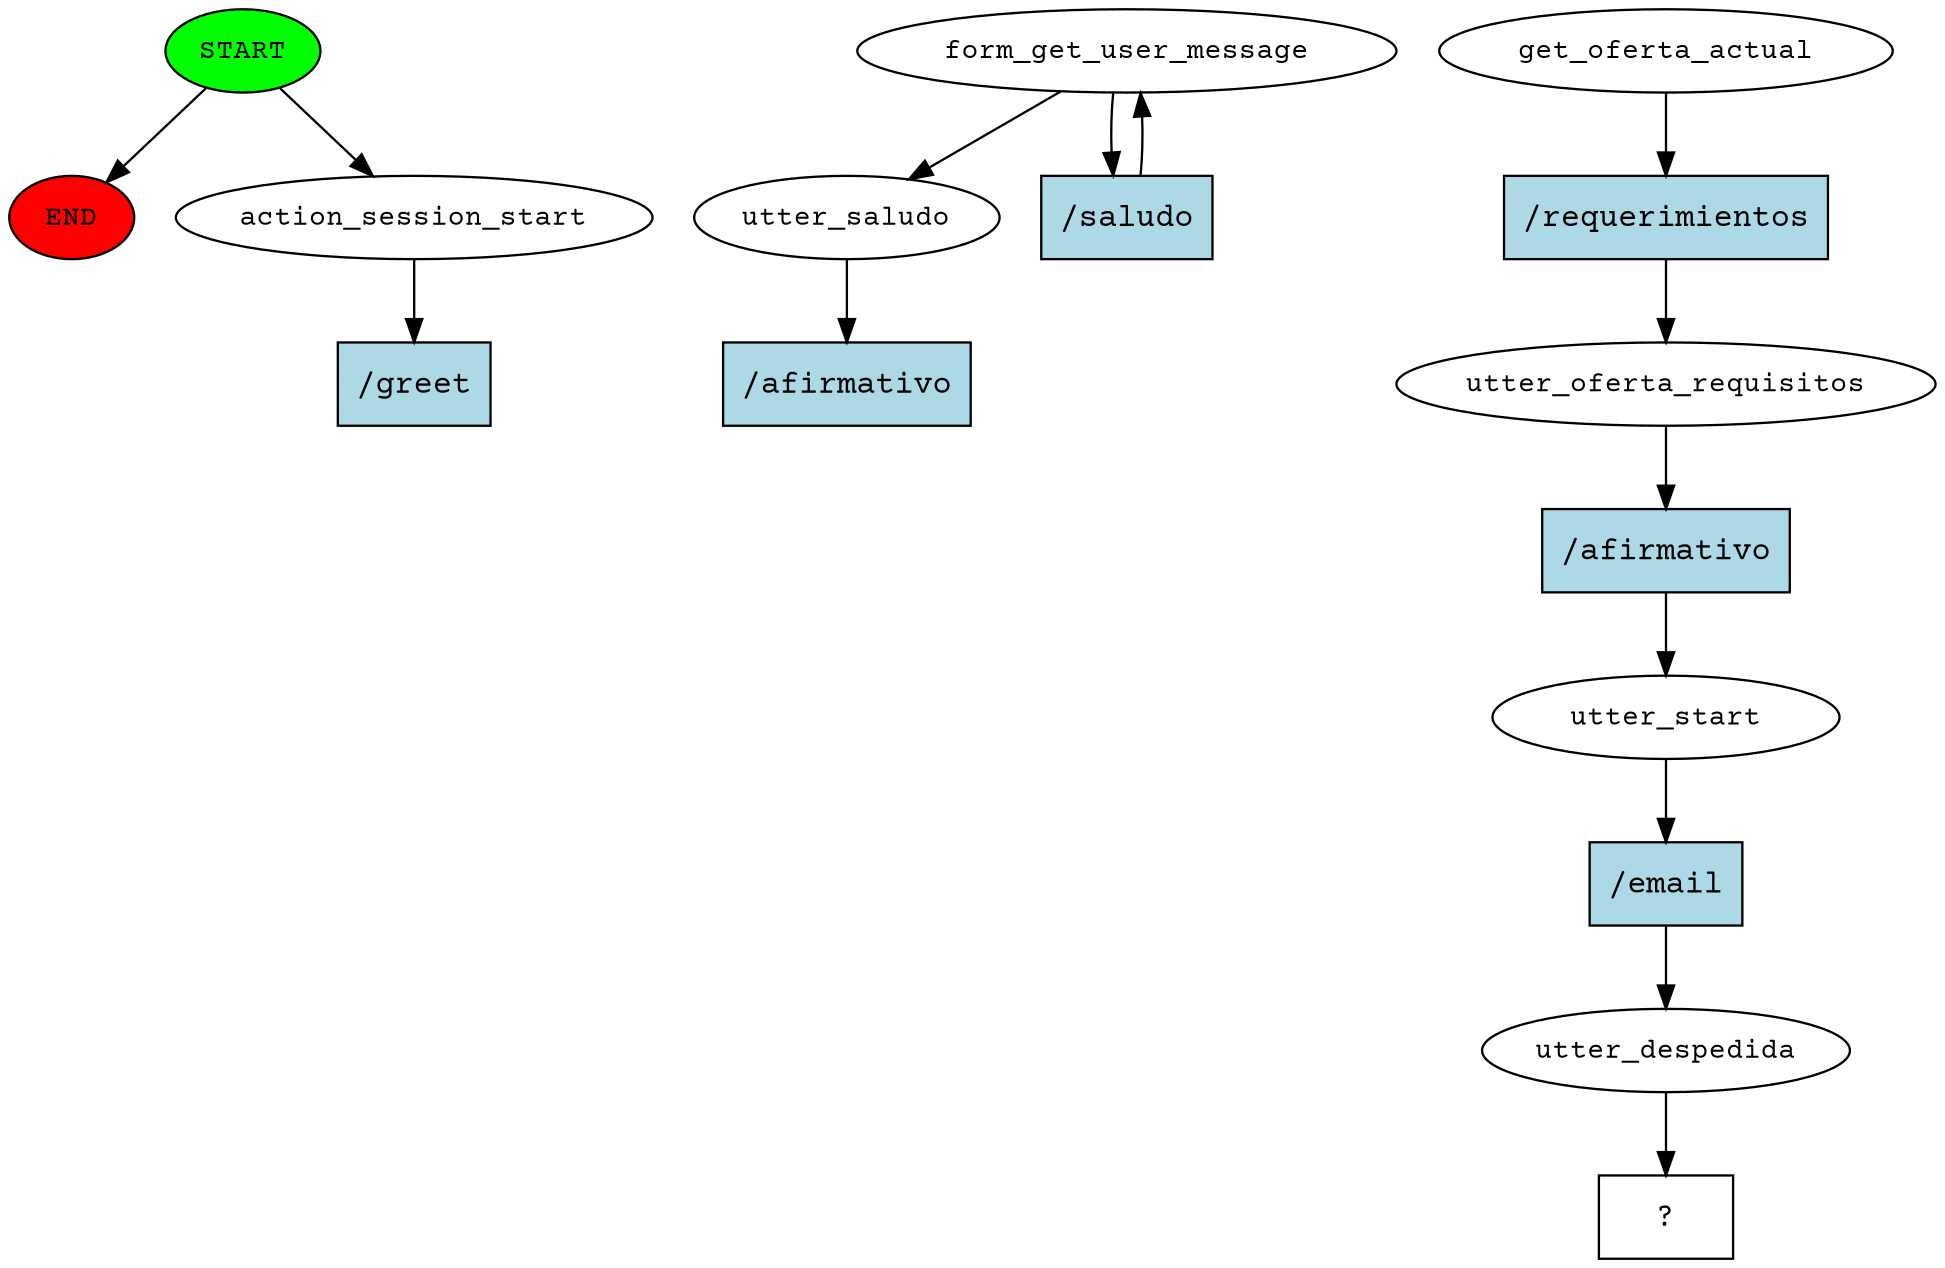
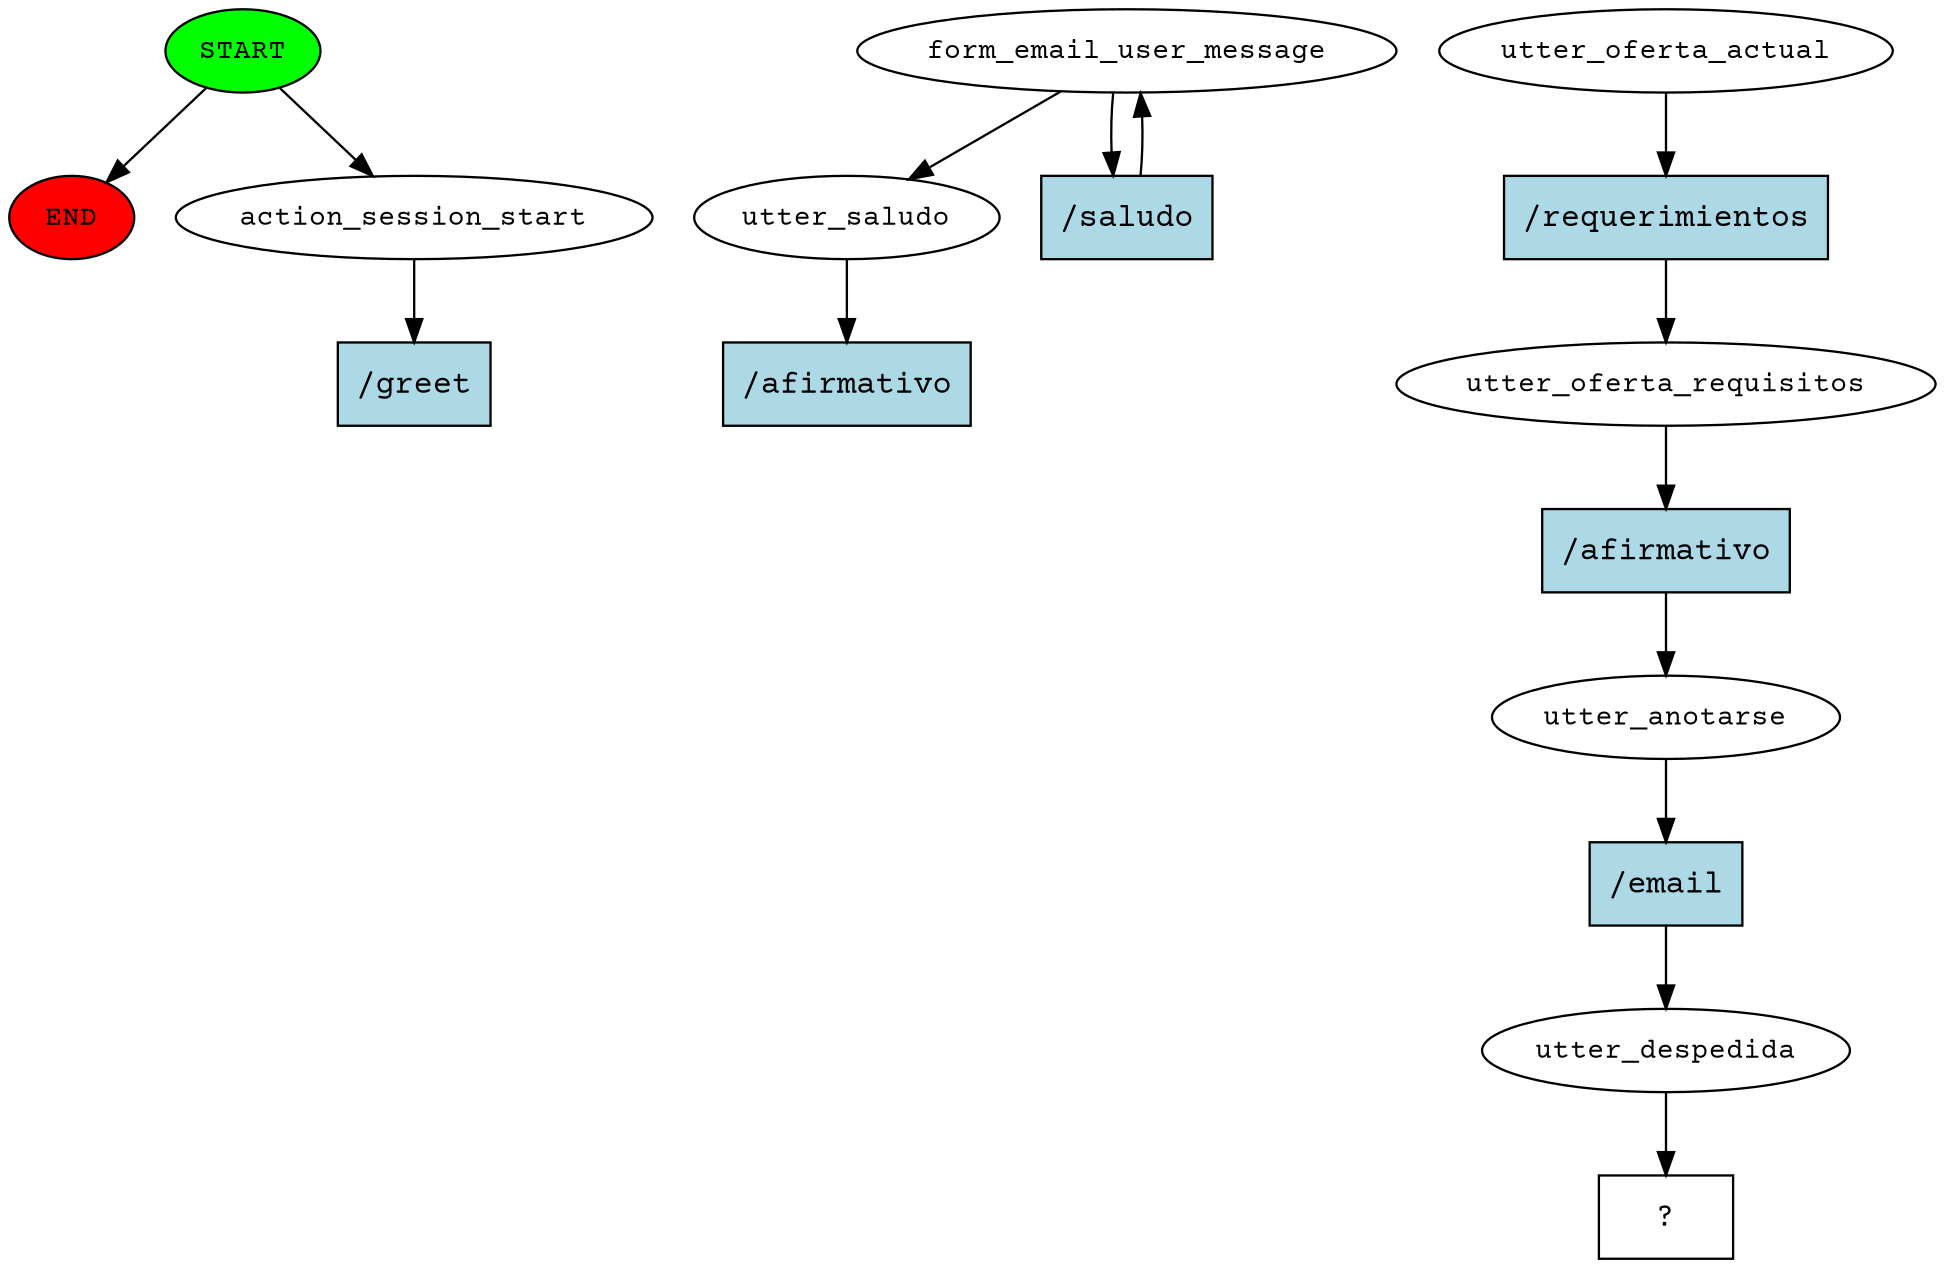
node "form_get_user_message": label "form_get_user_message" -> "form_email_user_message"
node "get_oferta_actual": label "get_oferta_actual" -> "utter_oferta_actual"
node "utter_start": label "utter_start" -> "utter_anotarse"
